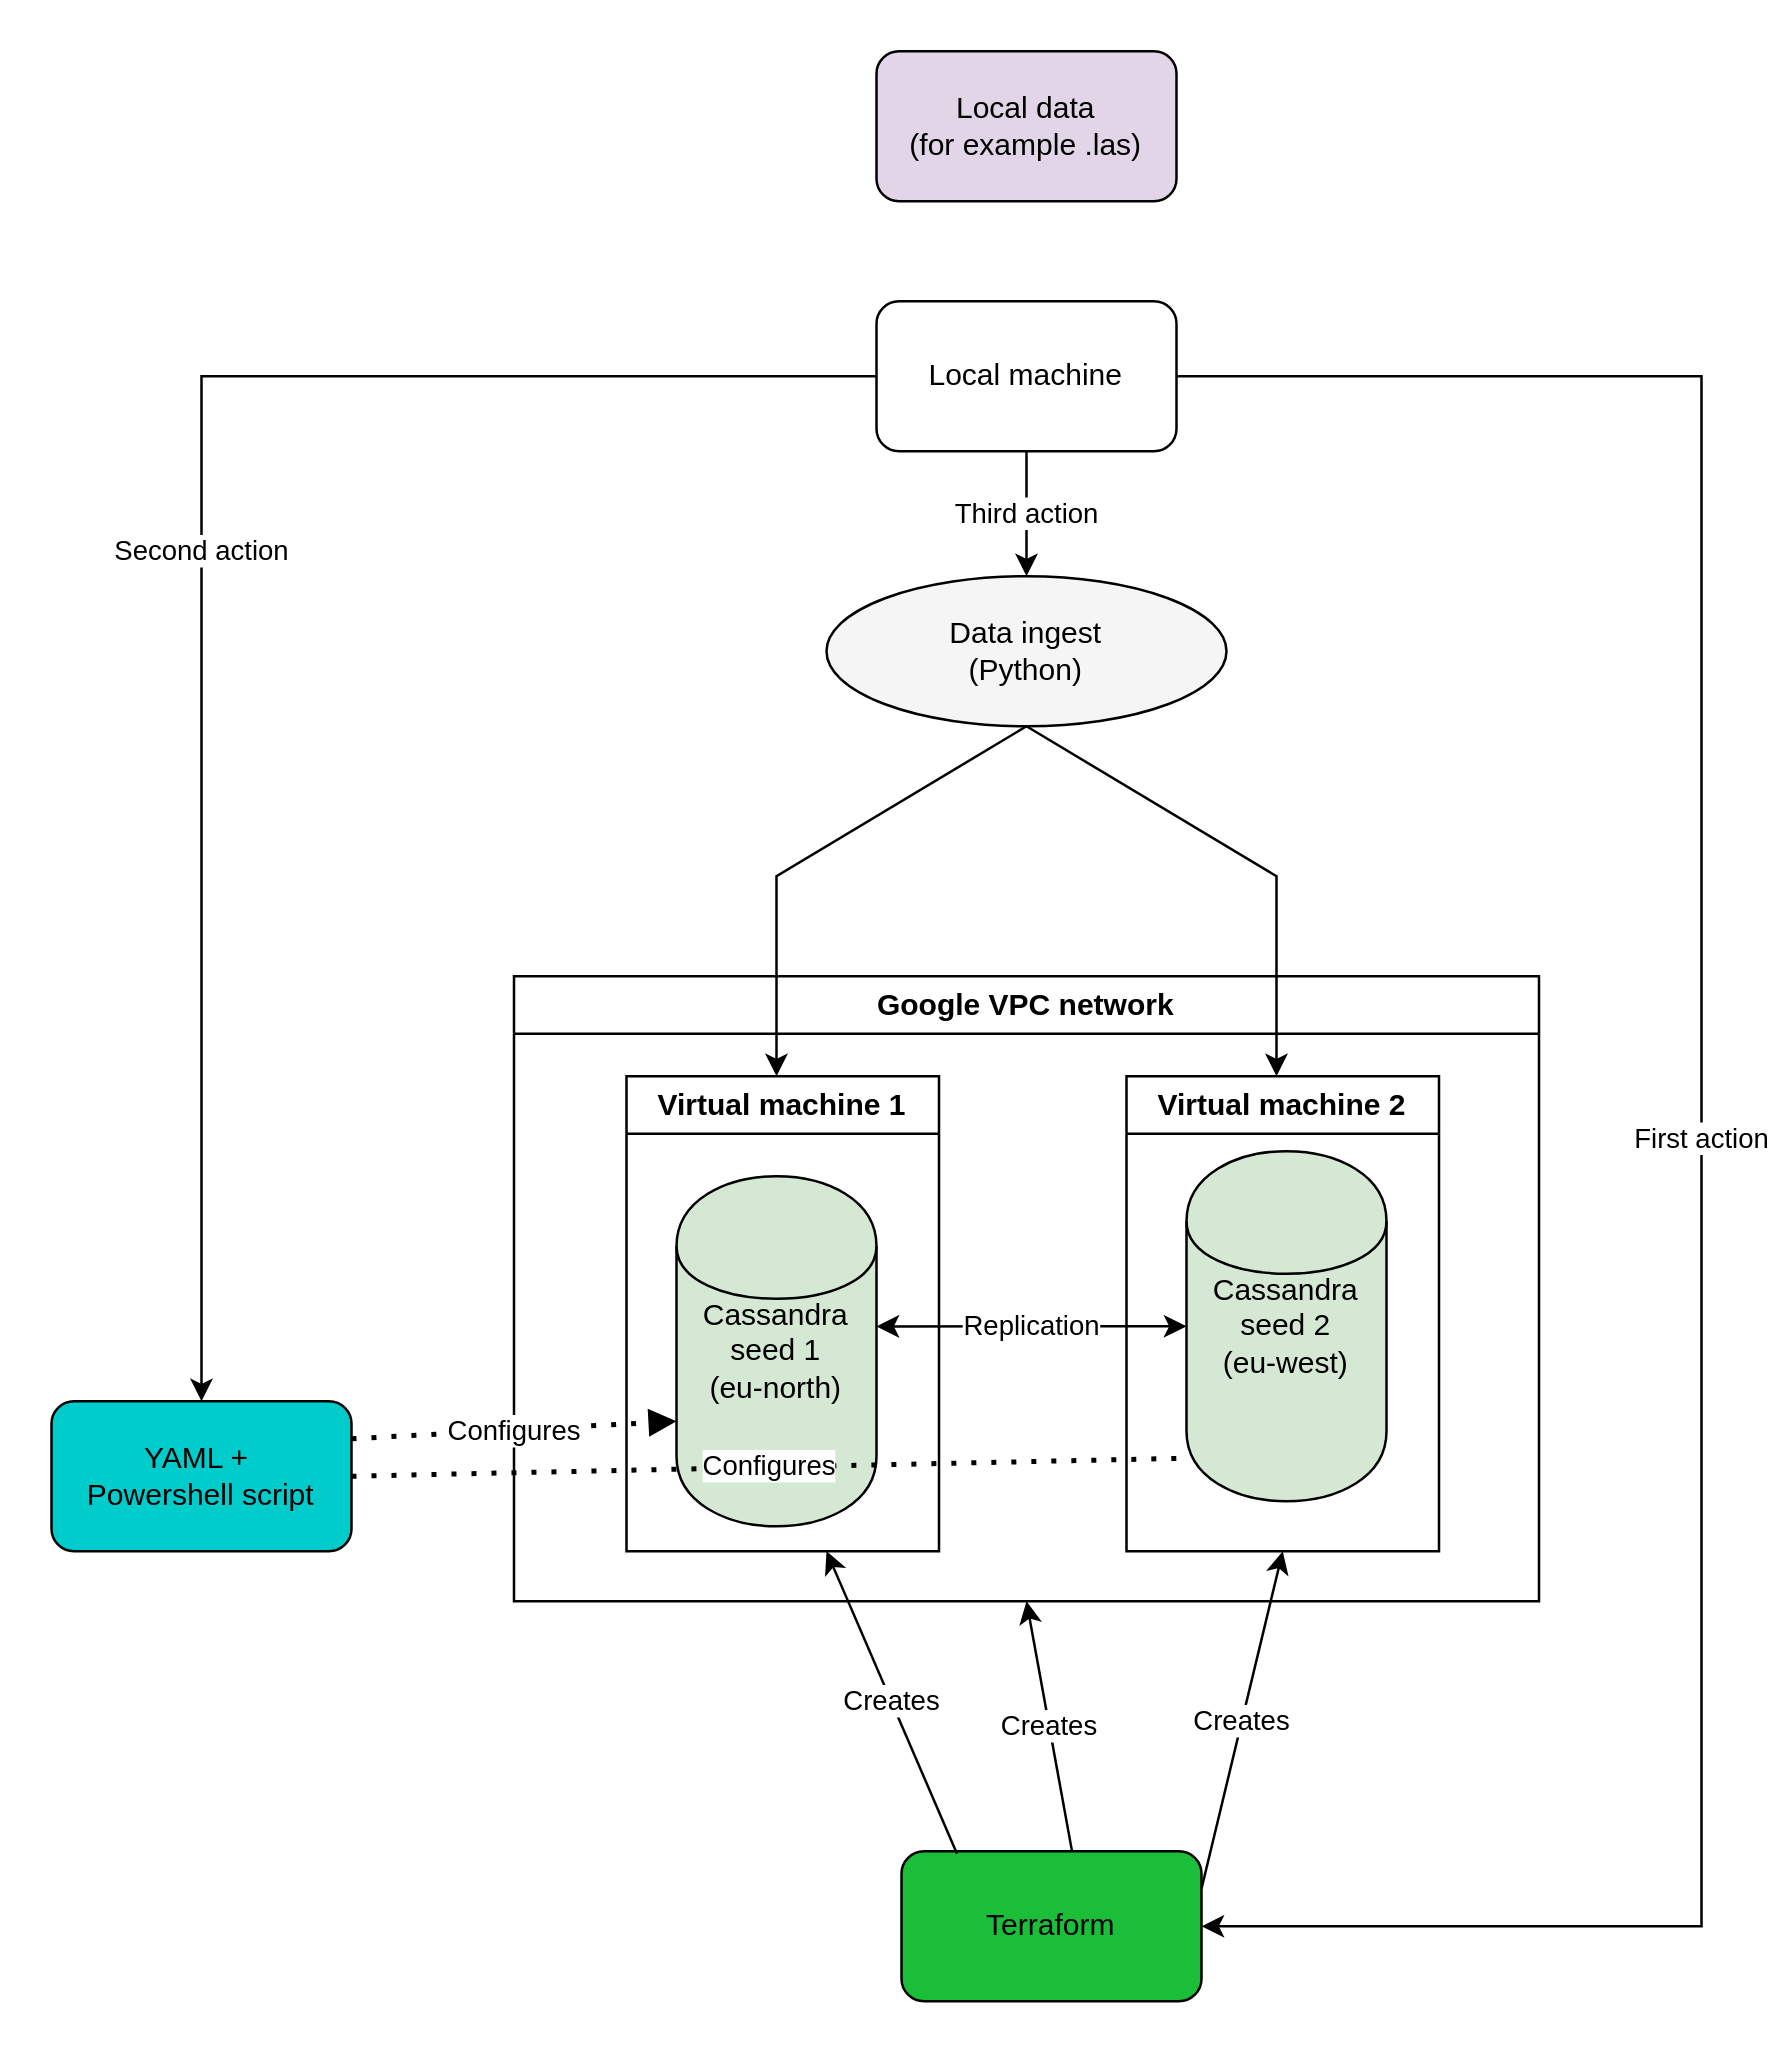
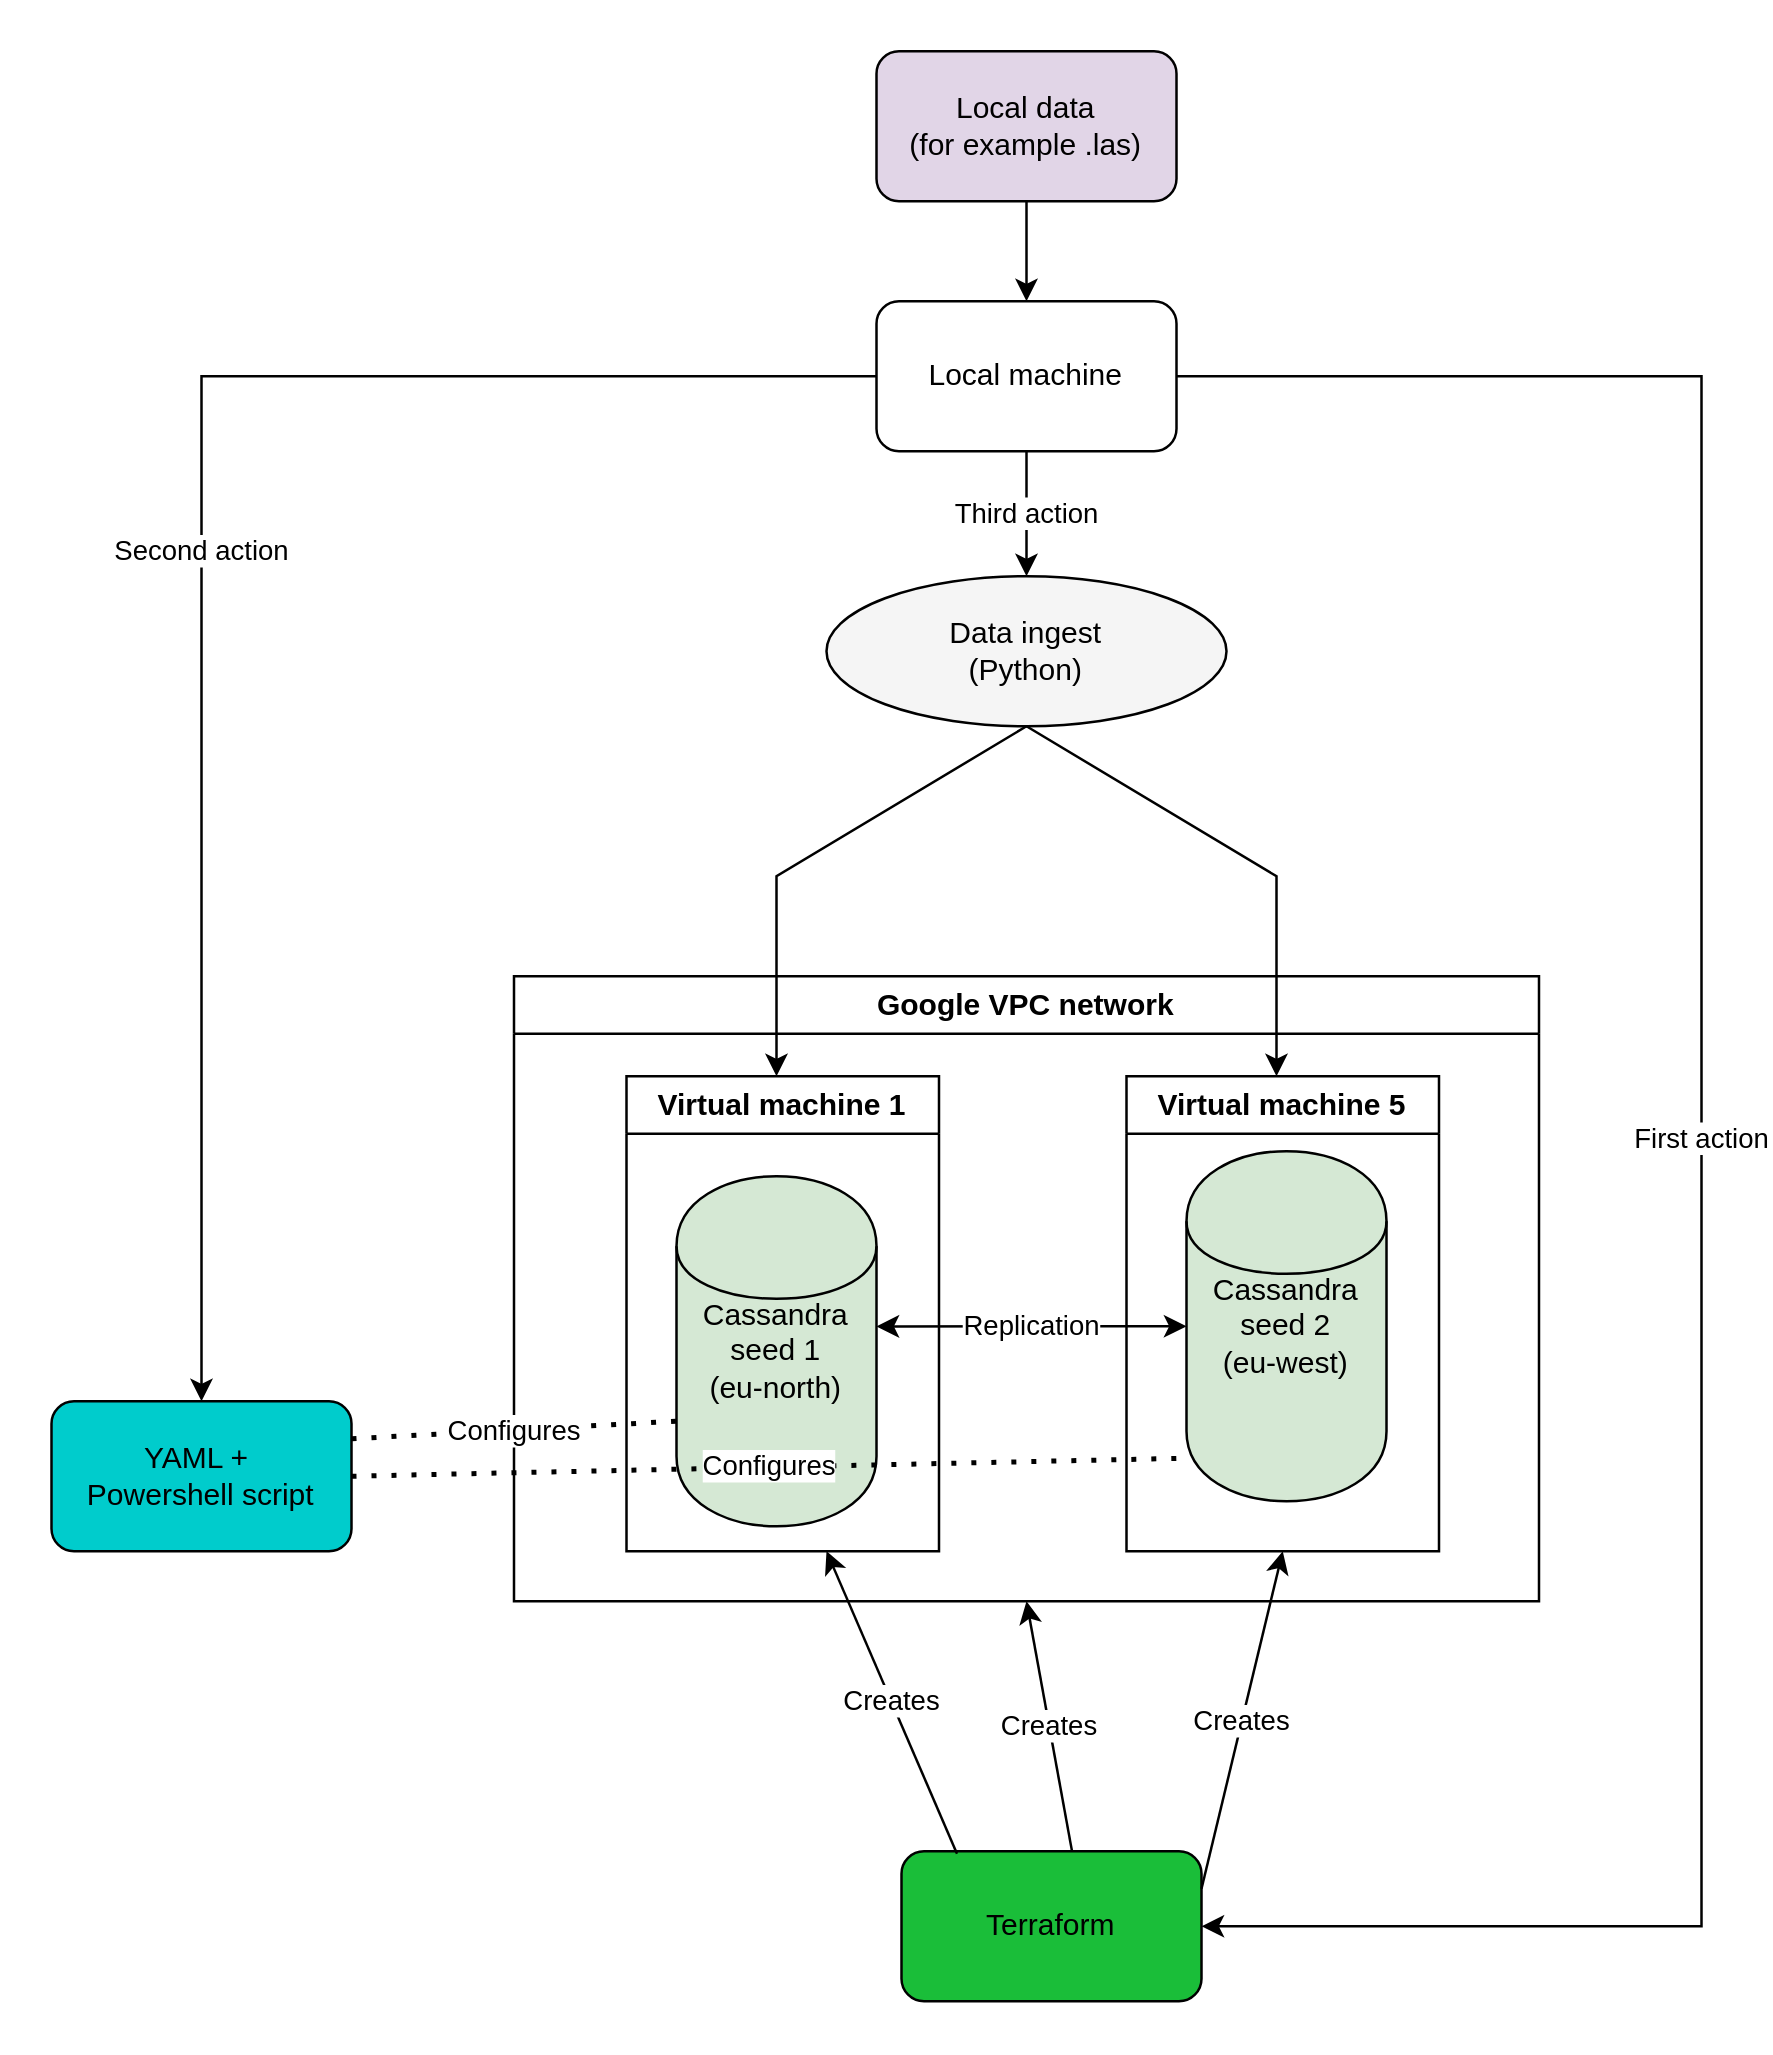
edge "Local data (for example .las)" -> "Local machine": added
node "Virtual machine 2": label "Virtual machine 2" -> "Virtual machine 5"
edge "YAML + Powershell script" -> "Cassandra seed 1 (eu-north)": arrowhead block -> none
